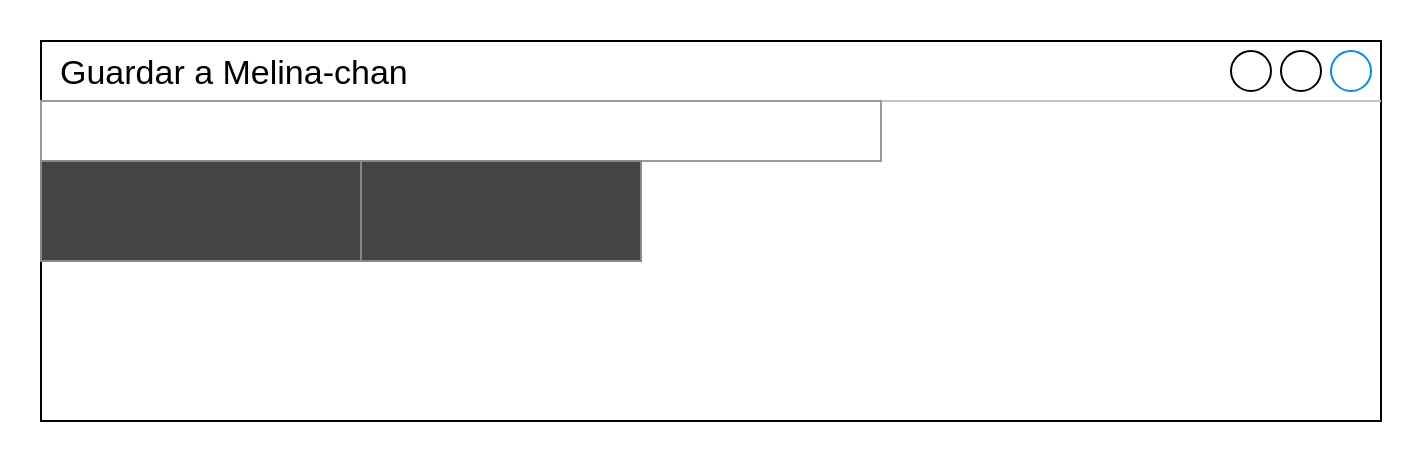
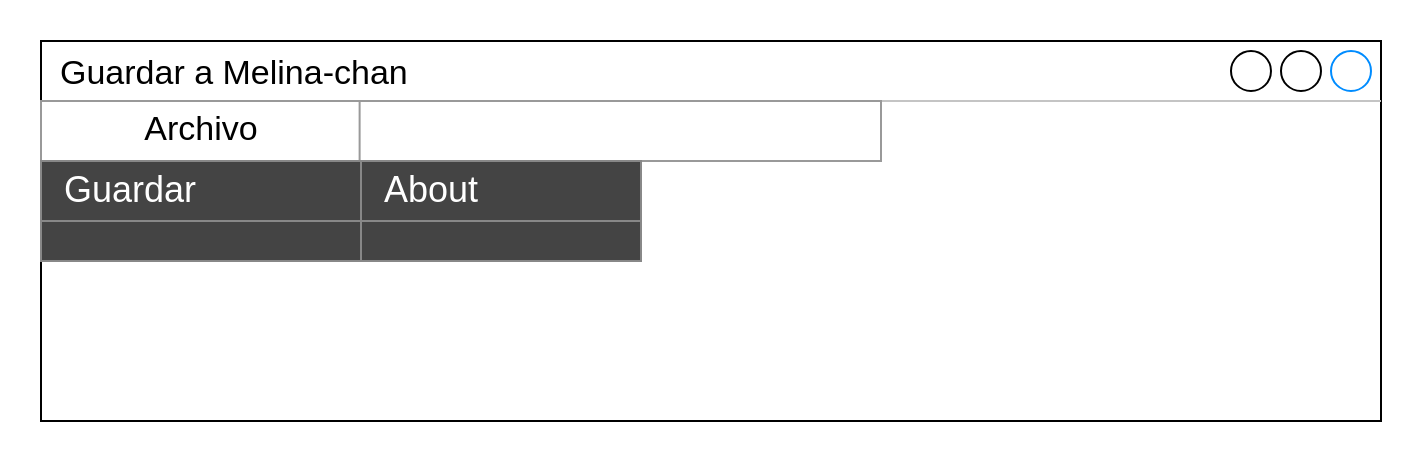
node "Archivo": added
node "Guardar": added
node "About": added
